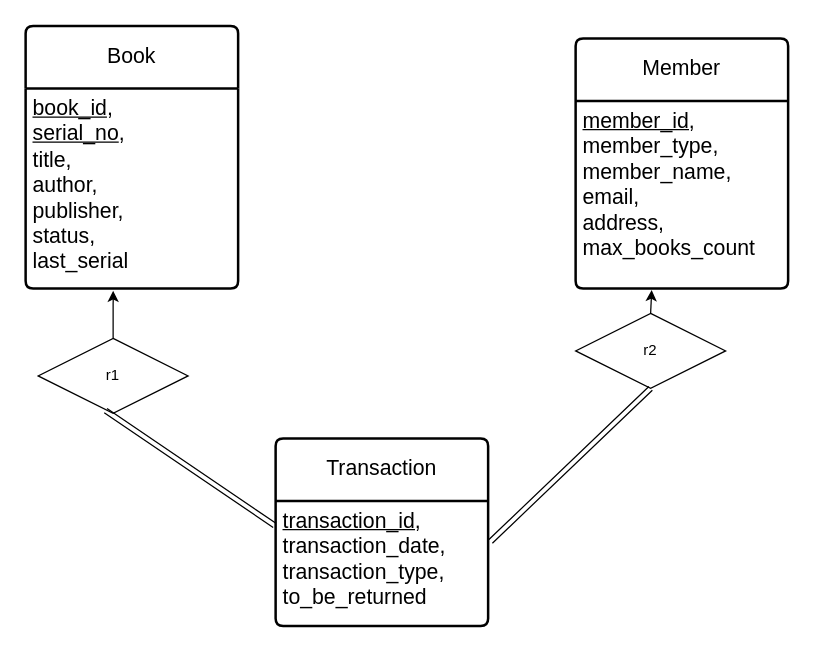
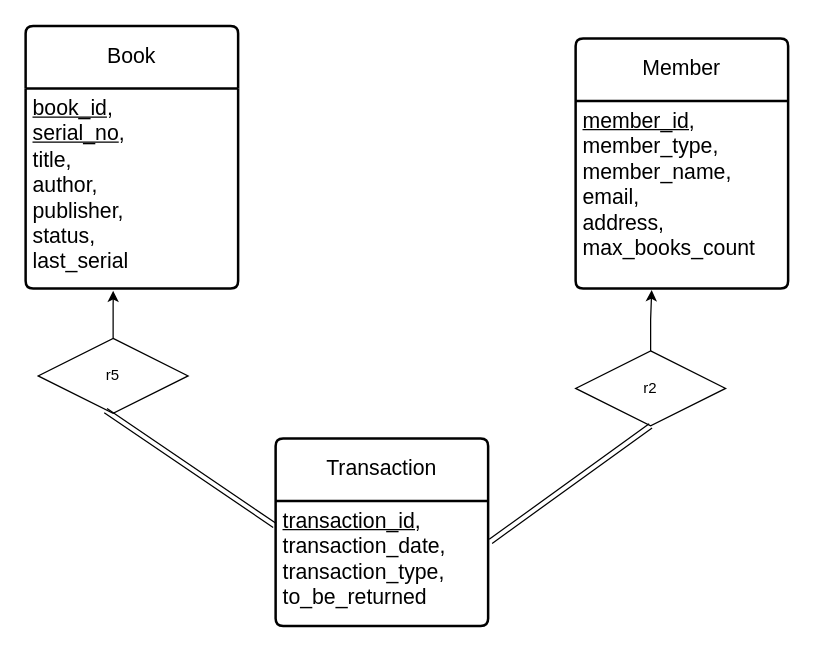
node "r2": moved (651, 351) -> (651, 388)
node "r1": label "r1" -> "r5"
